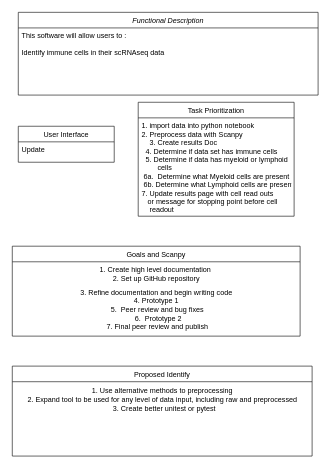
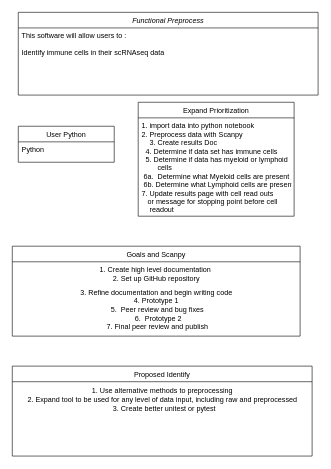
node "Functional Description": label "Functional Description" -> "Functional Preprocess"
node "Task Prioritization": label "Task Prioritization" -> "Expand Prioritization"
node "User Interface": label "User Interface" -> "User Python"
node "Update": label "Update" -> "Python"
